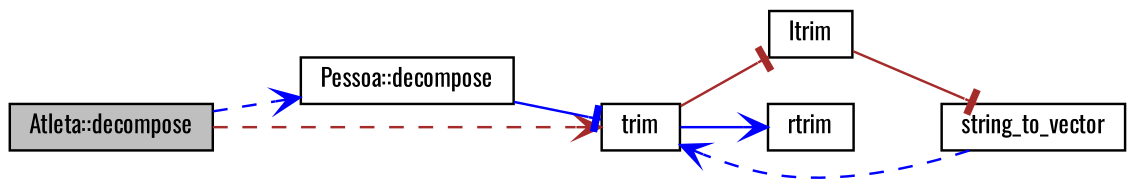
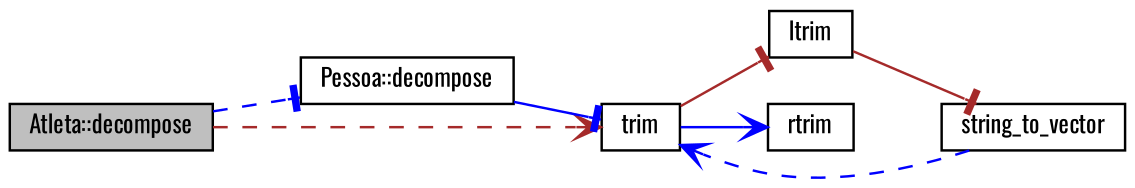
edge "Atleta::decompose" -> "Pessoa::decompose": arrowhead vee -> tee
